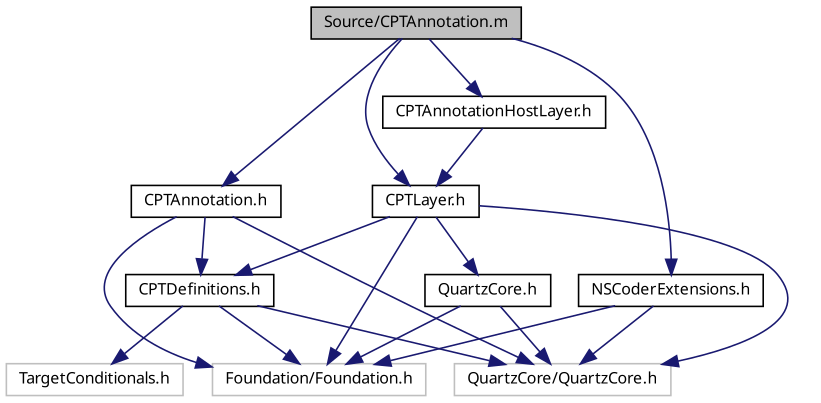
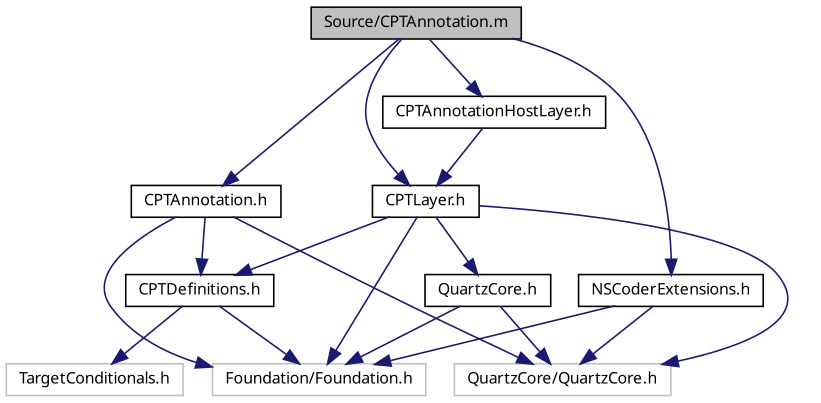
edge "CPTDefinitions.h" -> "QuartzCore/QuartzCore.h": removed
